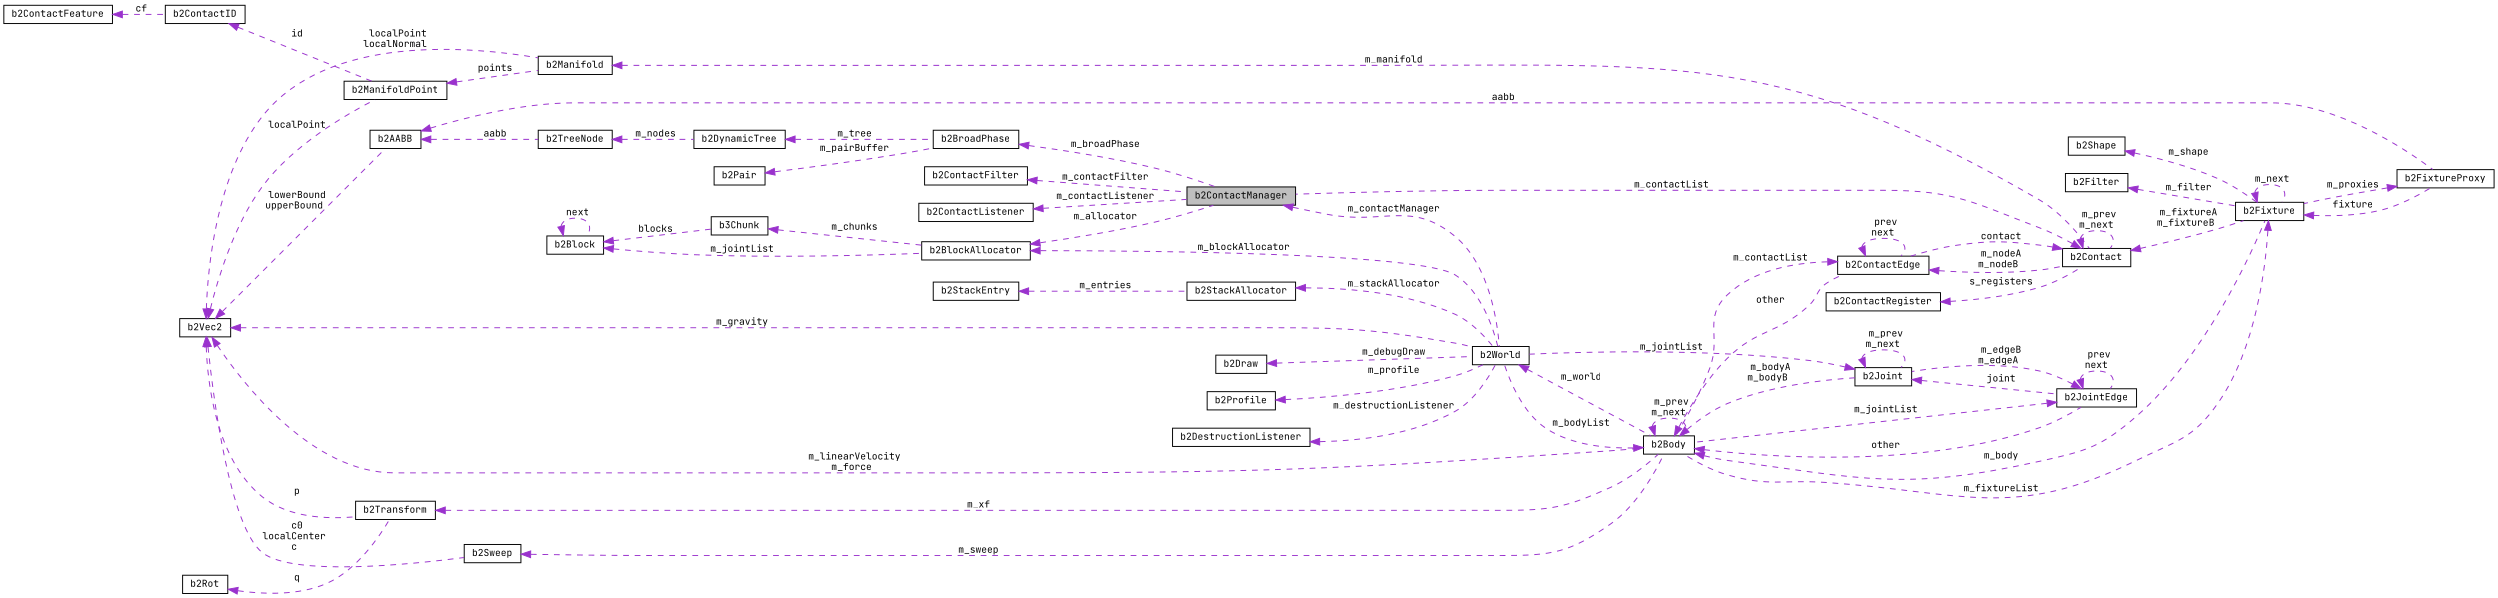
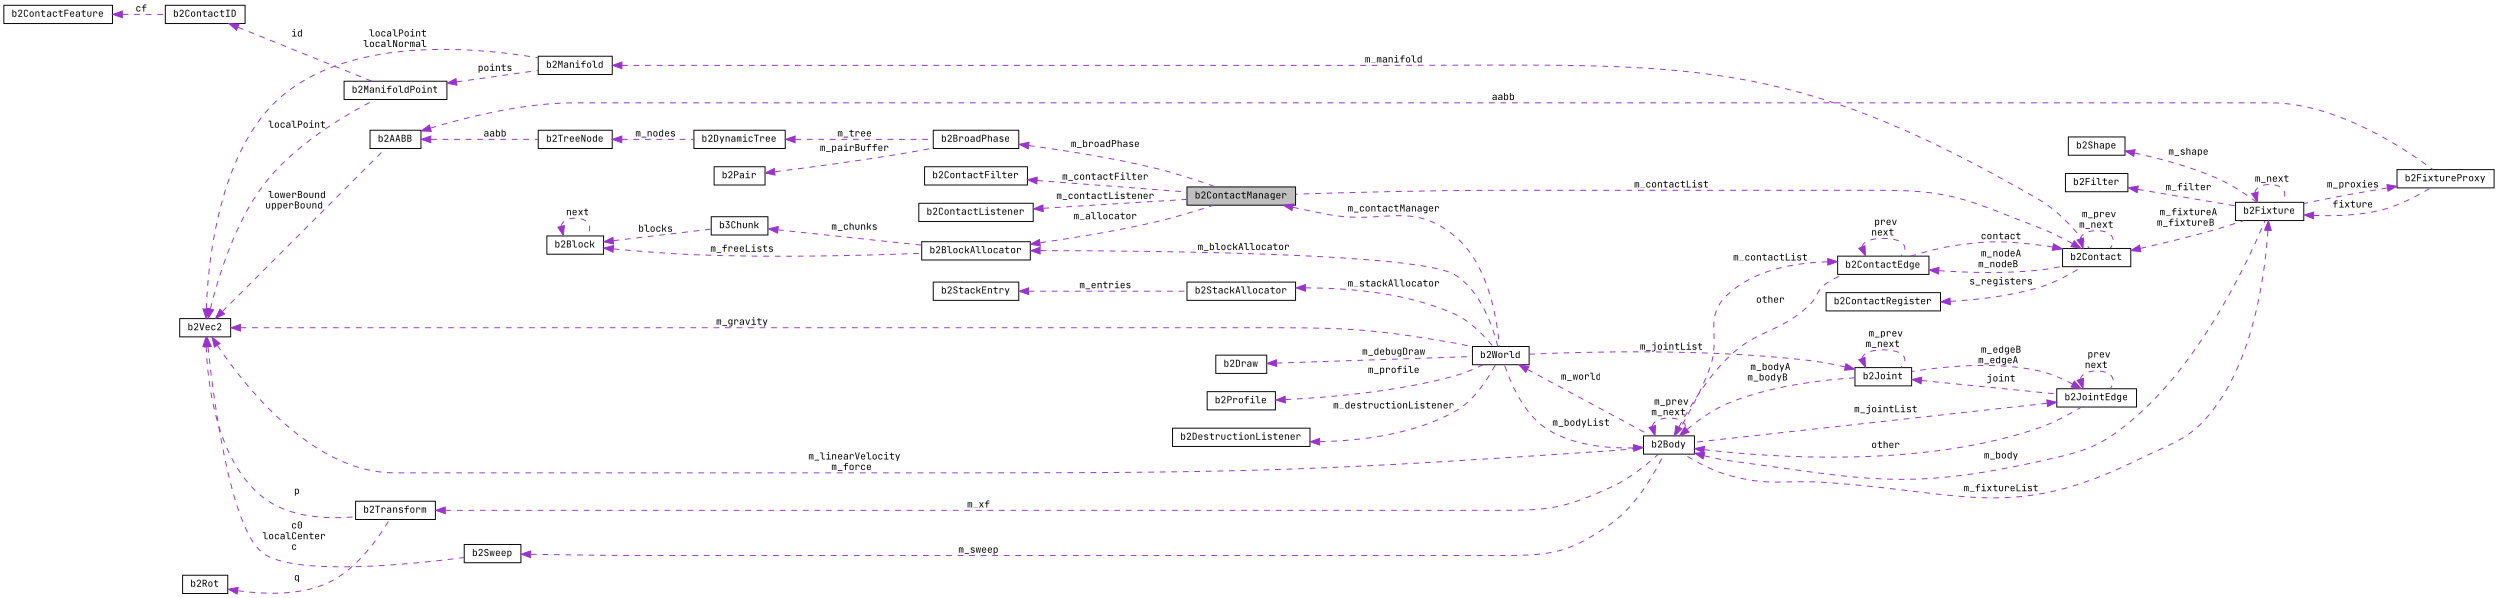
edge "b2BlockAllocator" -> "b2Block": label " m_jointList" -> " m_freeLists"
